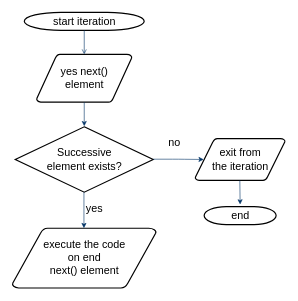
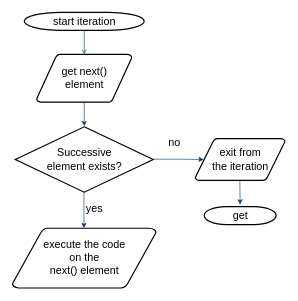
node "yes next() element": label "yes next() element" -> "get next() element"
node "end": label "end" -> "get"
node "execute the code on end next() element": label "execute the code on end next() element" -> "execute the code on the next() element"
